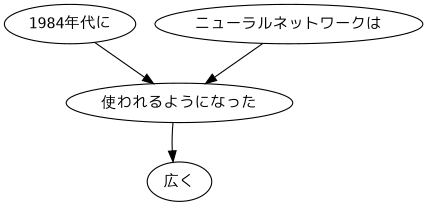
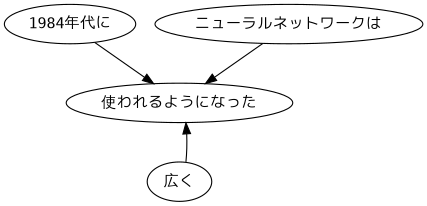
edge "使われるようになった" -> "広く": reversed
